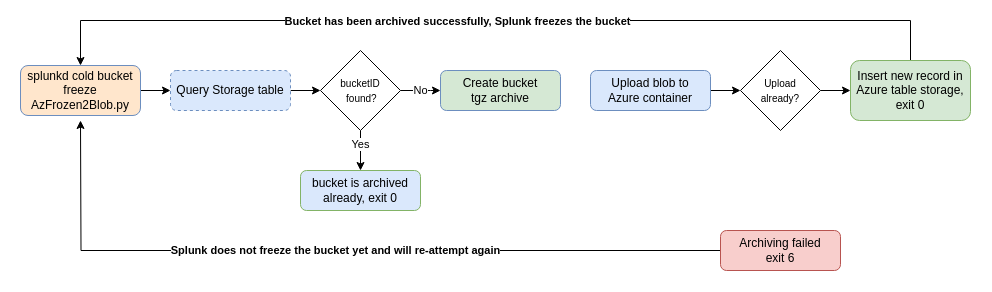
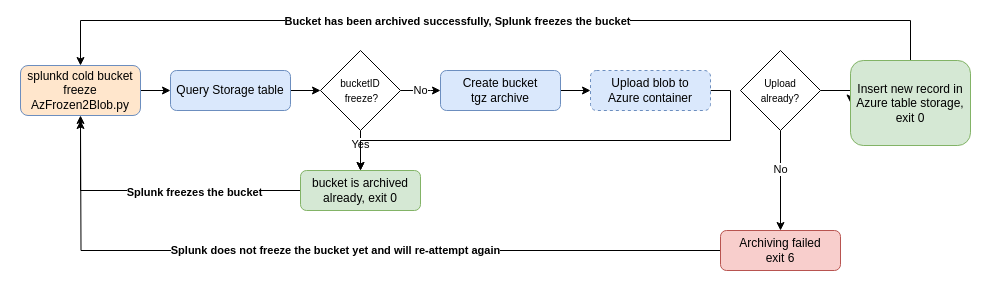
node "Query Storage table": style dashed -> solid
node "bucketID found?": label "bucketID found?" -> "bucketID freeze?"
node "Create bucket tgz archive": fillcolor #d5e8d4 -> #dae8fc
edge "Create bucket tgz archive" -> "Upload blob to Azure container": added
node "Upload blob to Azure container": style solid -> dashed
edge "Upload blob to Azure container" -> "Upload already?": now "Upload blob to Azure container" -> "bucket is archived already, exit 0"
node "Insert new record in Azure table storage, exit 0": size 120x60 -> 120x85
edge "Upload already?" -> "Archiving failed exit 6": added, label "No"
edge "bucket is archived already, exit 0" -> "splunkd cold bucket freeze AzFrozen2Blob.py": added, label "Splunk freezes the bucket"
node "bucket is archived already, exit 0": fillcolor #dae8fc -> #d5e8d4
